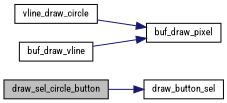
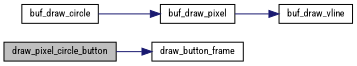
node "vline_draw_circle": label "vline_draw_circle" -> "buf_draw_circle"
edge "buf_draw_vline" -> "buf_draw_pixel": reversed
node "draw_sel_circle_button": label "draw_sel_circle_button" -> "draw_pixel_circle_button"
node "draw_button_sel": label "draw_button_sel" -> "draw_button_frame"
